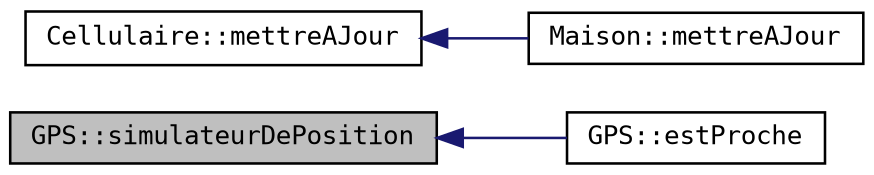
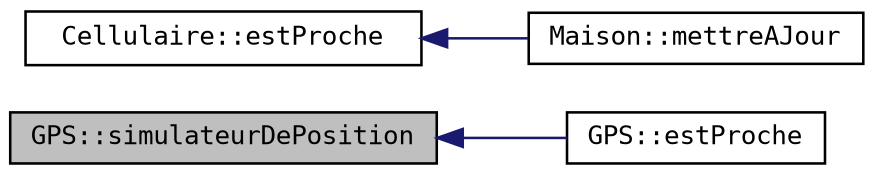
node "Cellulaire::mettreAJour": label "Cellulaire::mettreAJour" -> "Cellulaire::estProche"
